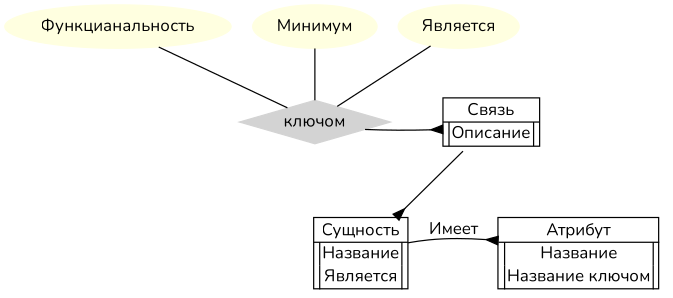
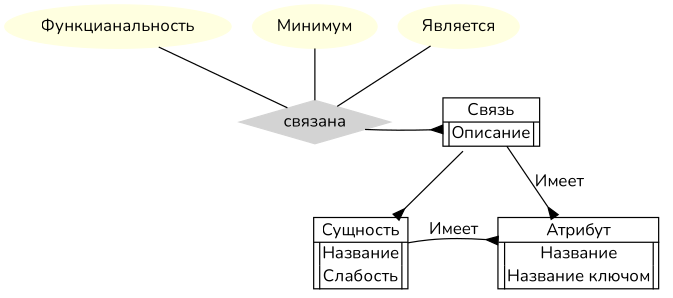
node "ключом": label "ключом" -> "связана"
edge "Связь" -> "Атрибут": added, label "Имеет"
node "Сущность": text "Является" -> "Слабость"
